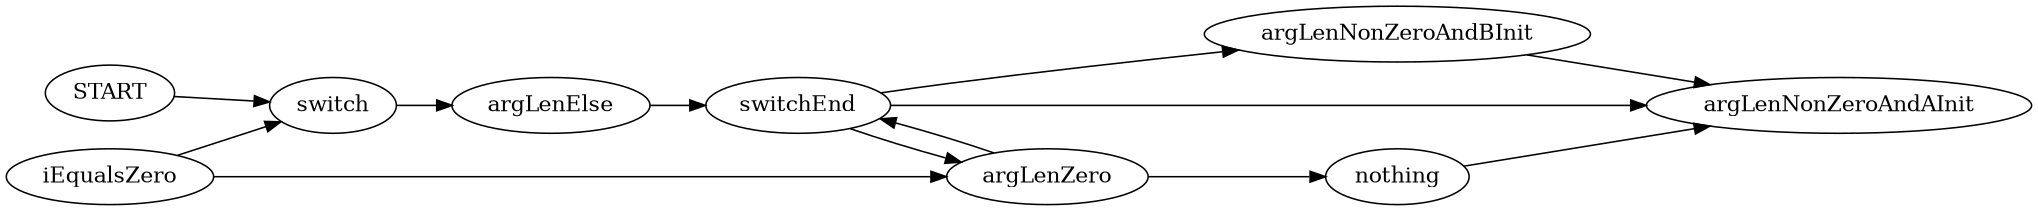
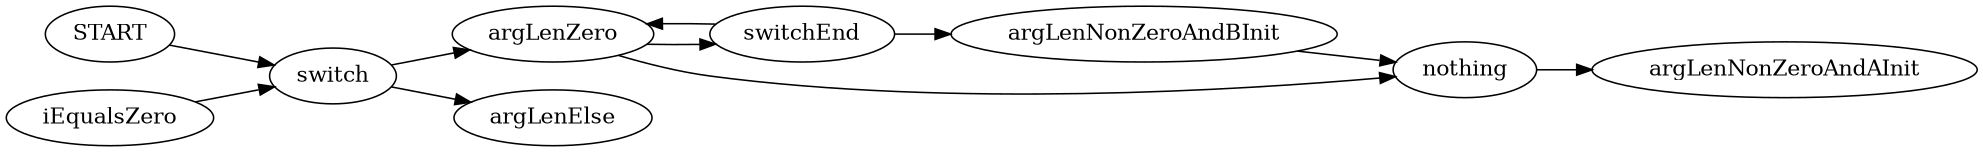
edge "argLenNonZeroAndBInit" -> "argLenNonZeroAndAInit": now "argLenNonZeroAndBInit" -> "nothing"
edge "argLenElse" -> "switchEnd": removed
edge "switchEnd" -> "argLenNonZeroAndAInit": removed
edge "iEqualsZero" -> "argLenZero": now "switch" -> "argLenZero"
